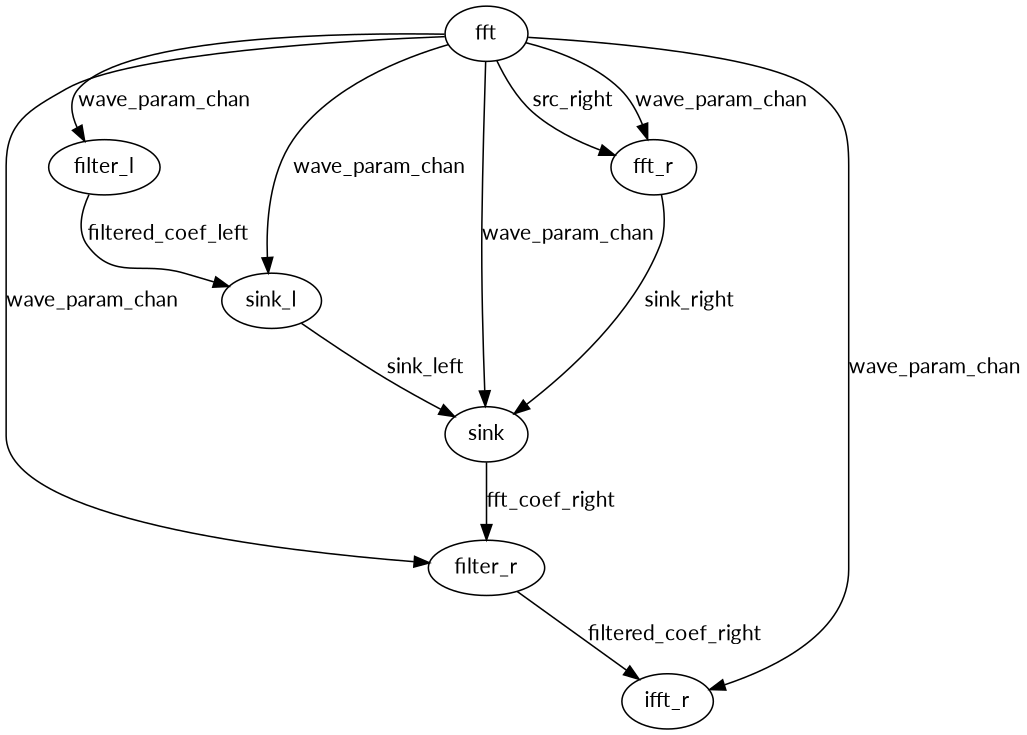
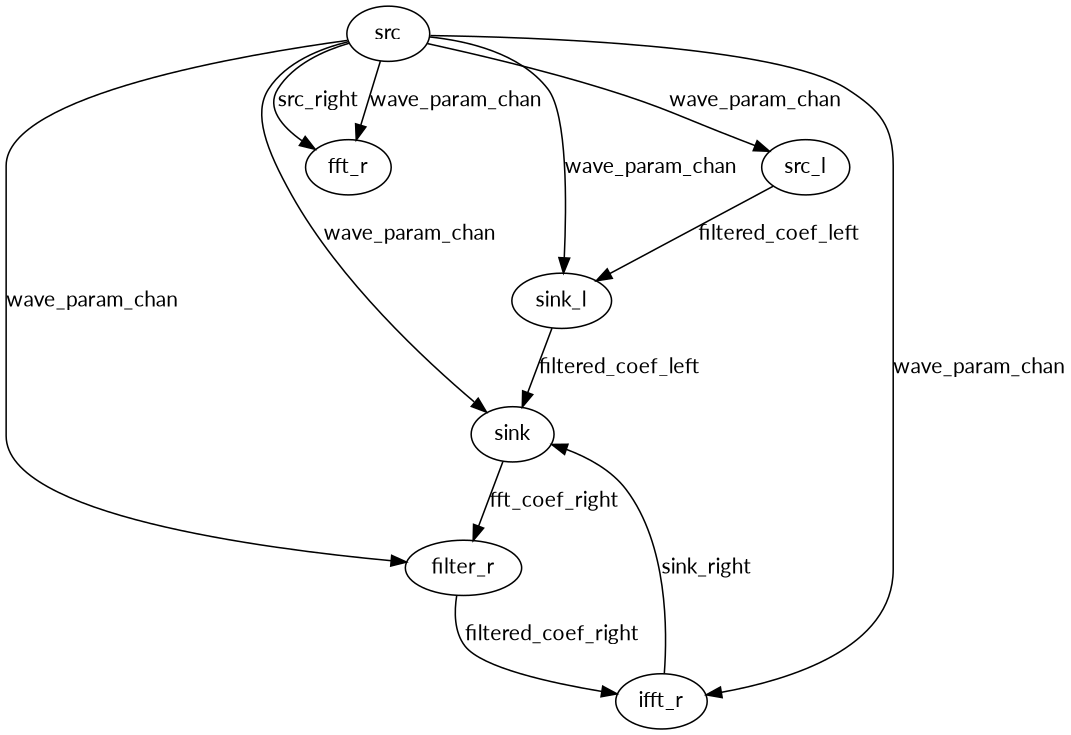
node "fft": label "fft" -> "src"
node "filter_l": label "filter_l" -> "src_l"
edge "fft_r" -> "sink": now "ifft_r" -> "sink"
edge "sink_l" -> "sink": label "sink_left" -> "filtered_coef_left"
